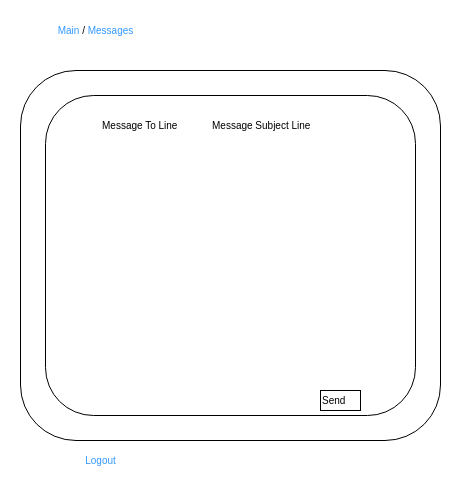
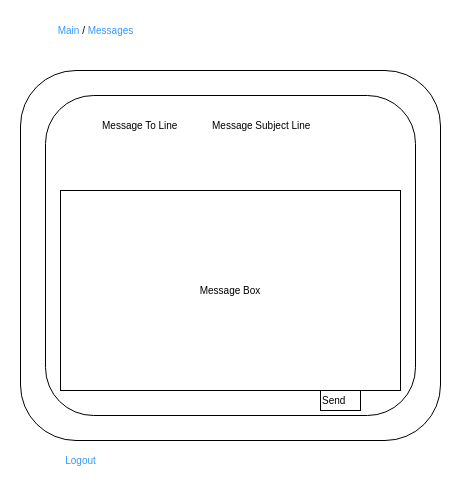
node "Message Box": added
node "Logout": moved (101, 461) -> (81, 461)
